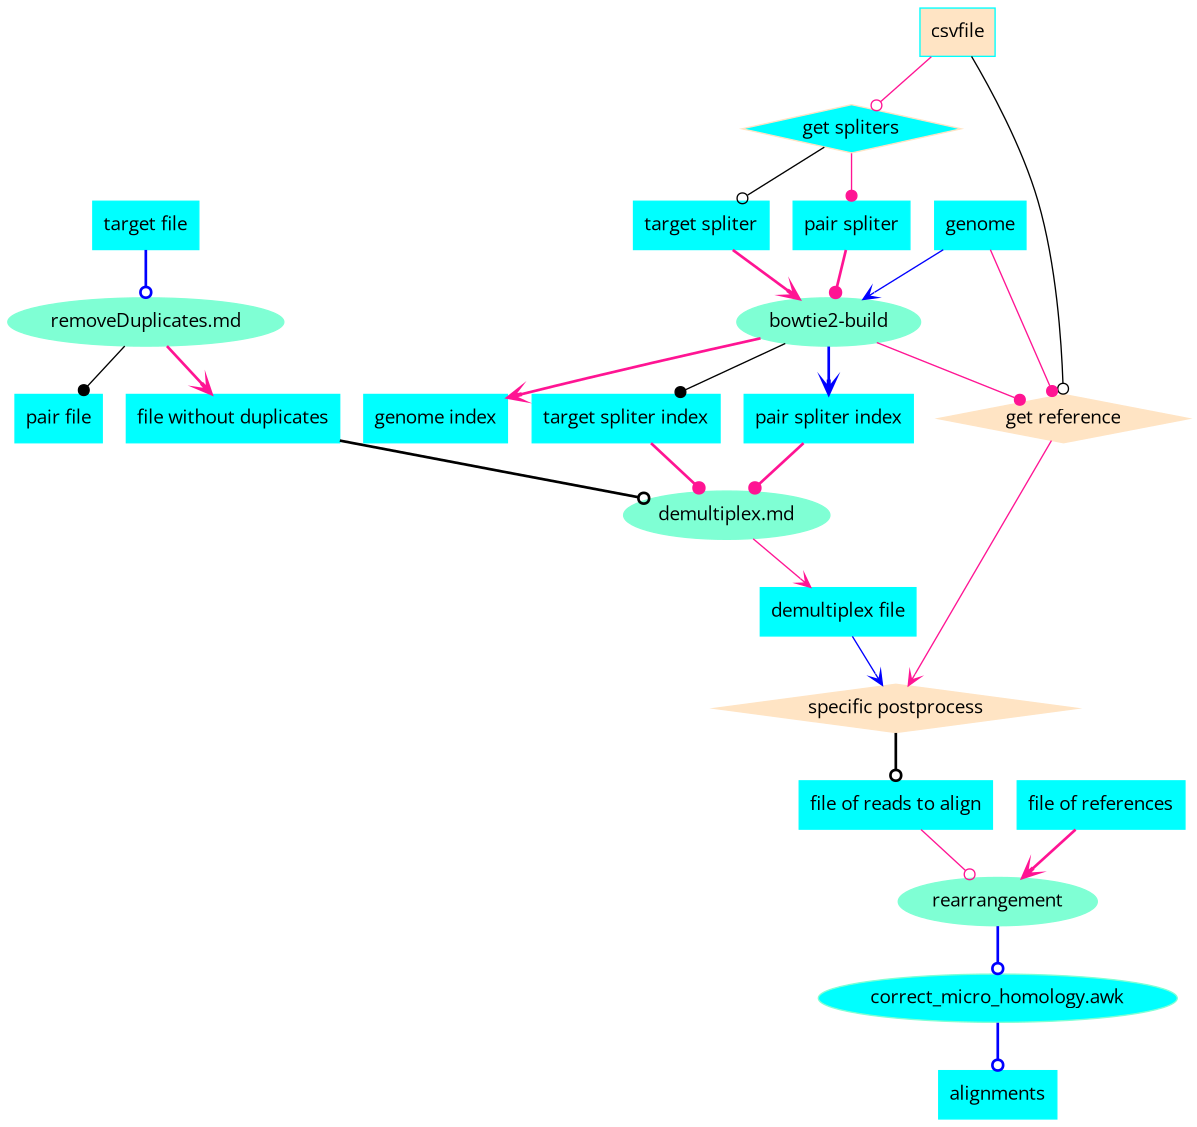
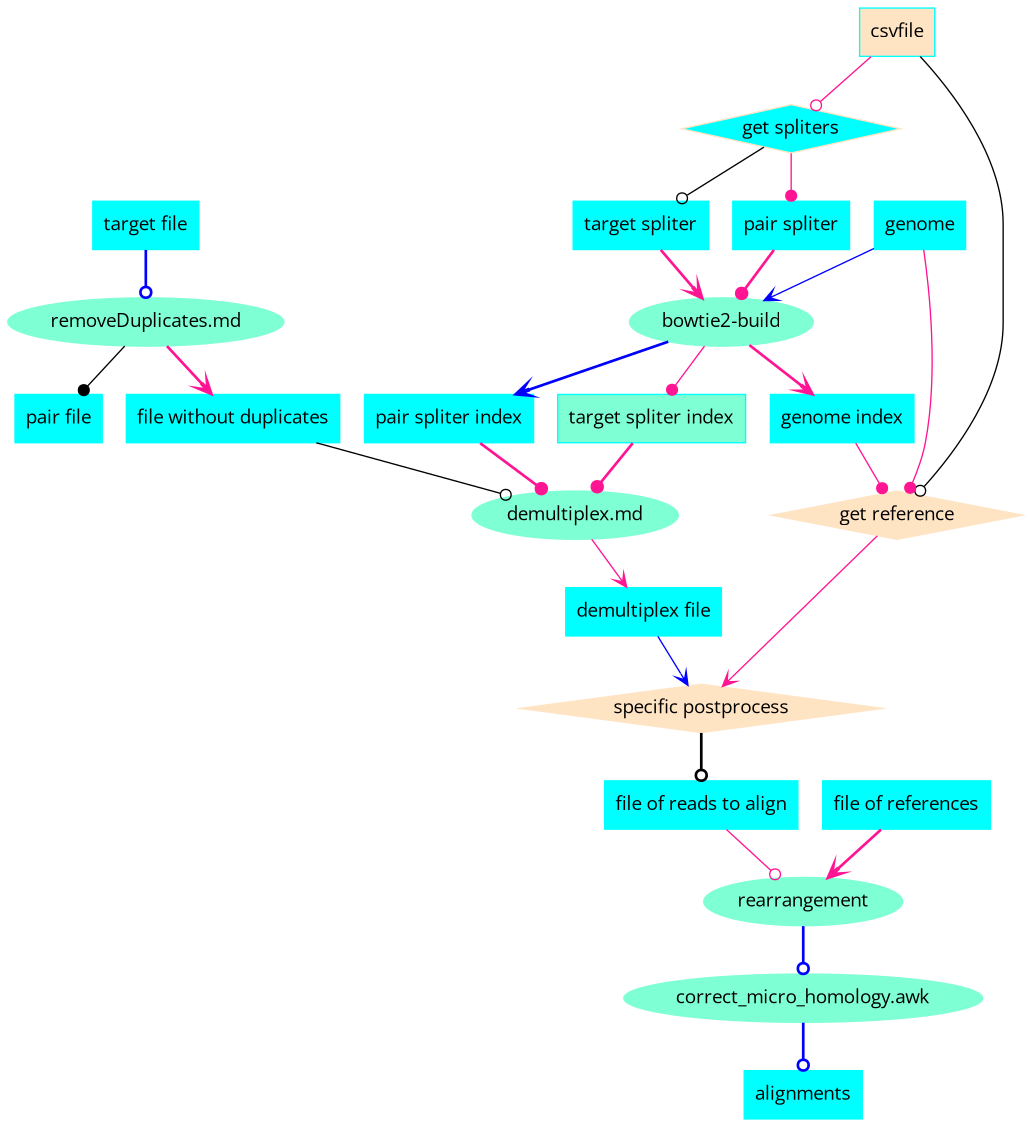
edge "bowtie2-build" -> "target spliter index": color black -> deeppink
edge "bowtie2-build" -> "get reference": now "genome index" -> "get reference"
node "target spliter index": fillcolor aqua -> aquamarine
edge "file without duplicates" -> "demultiplex.md": style bold -> solid
node "correct_micro_homology.awk": fillcolor aqua -> aquamarine
